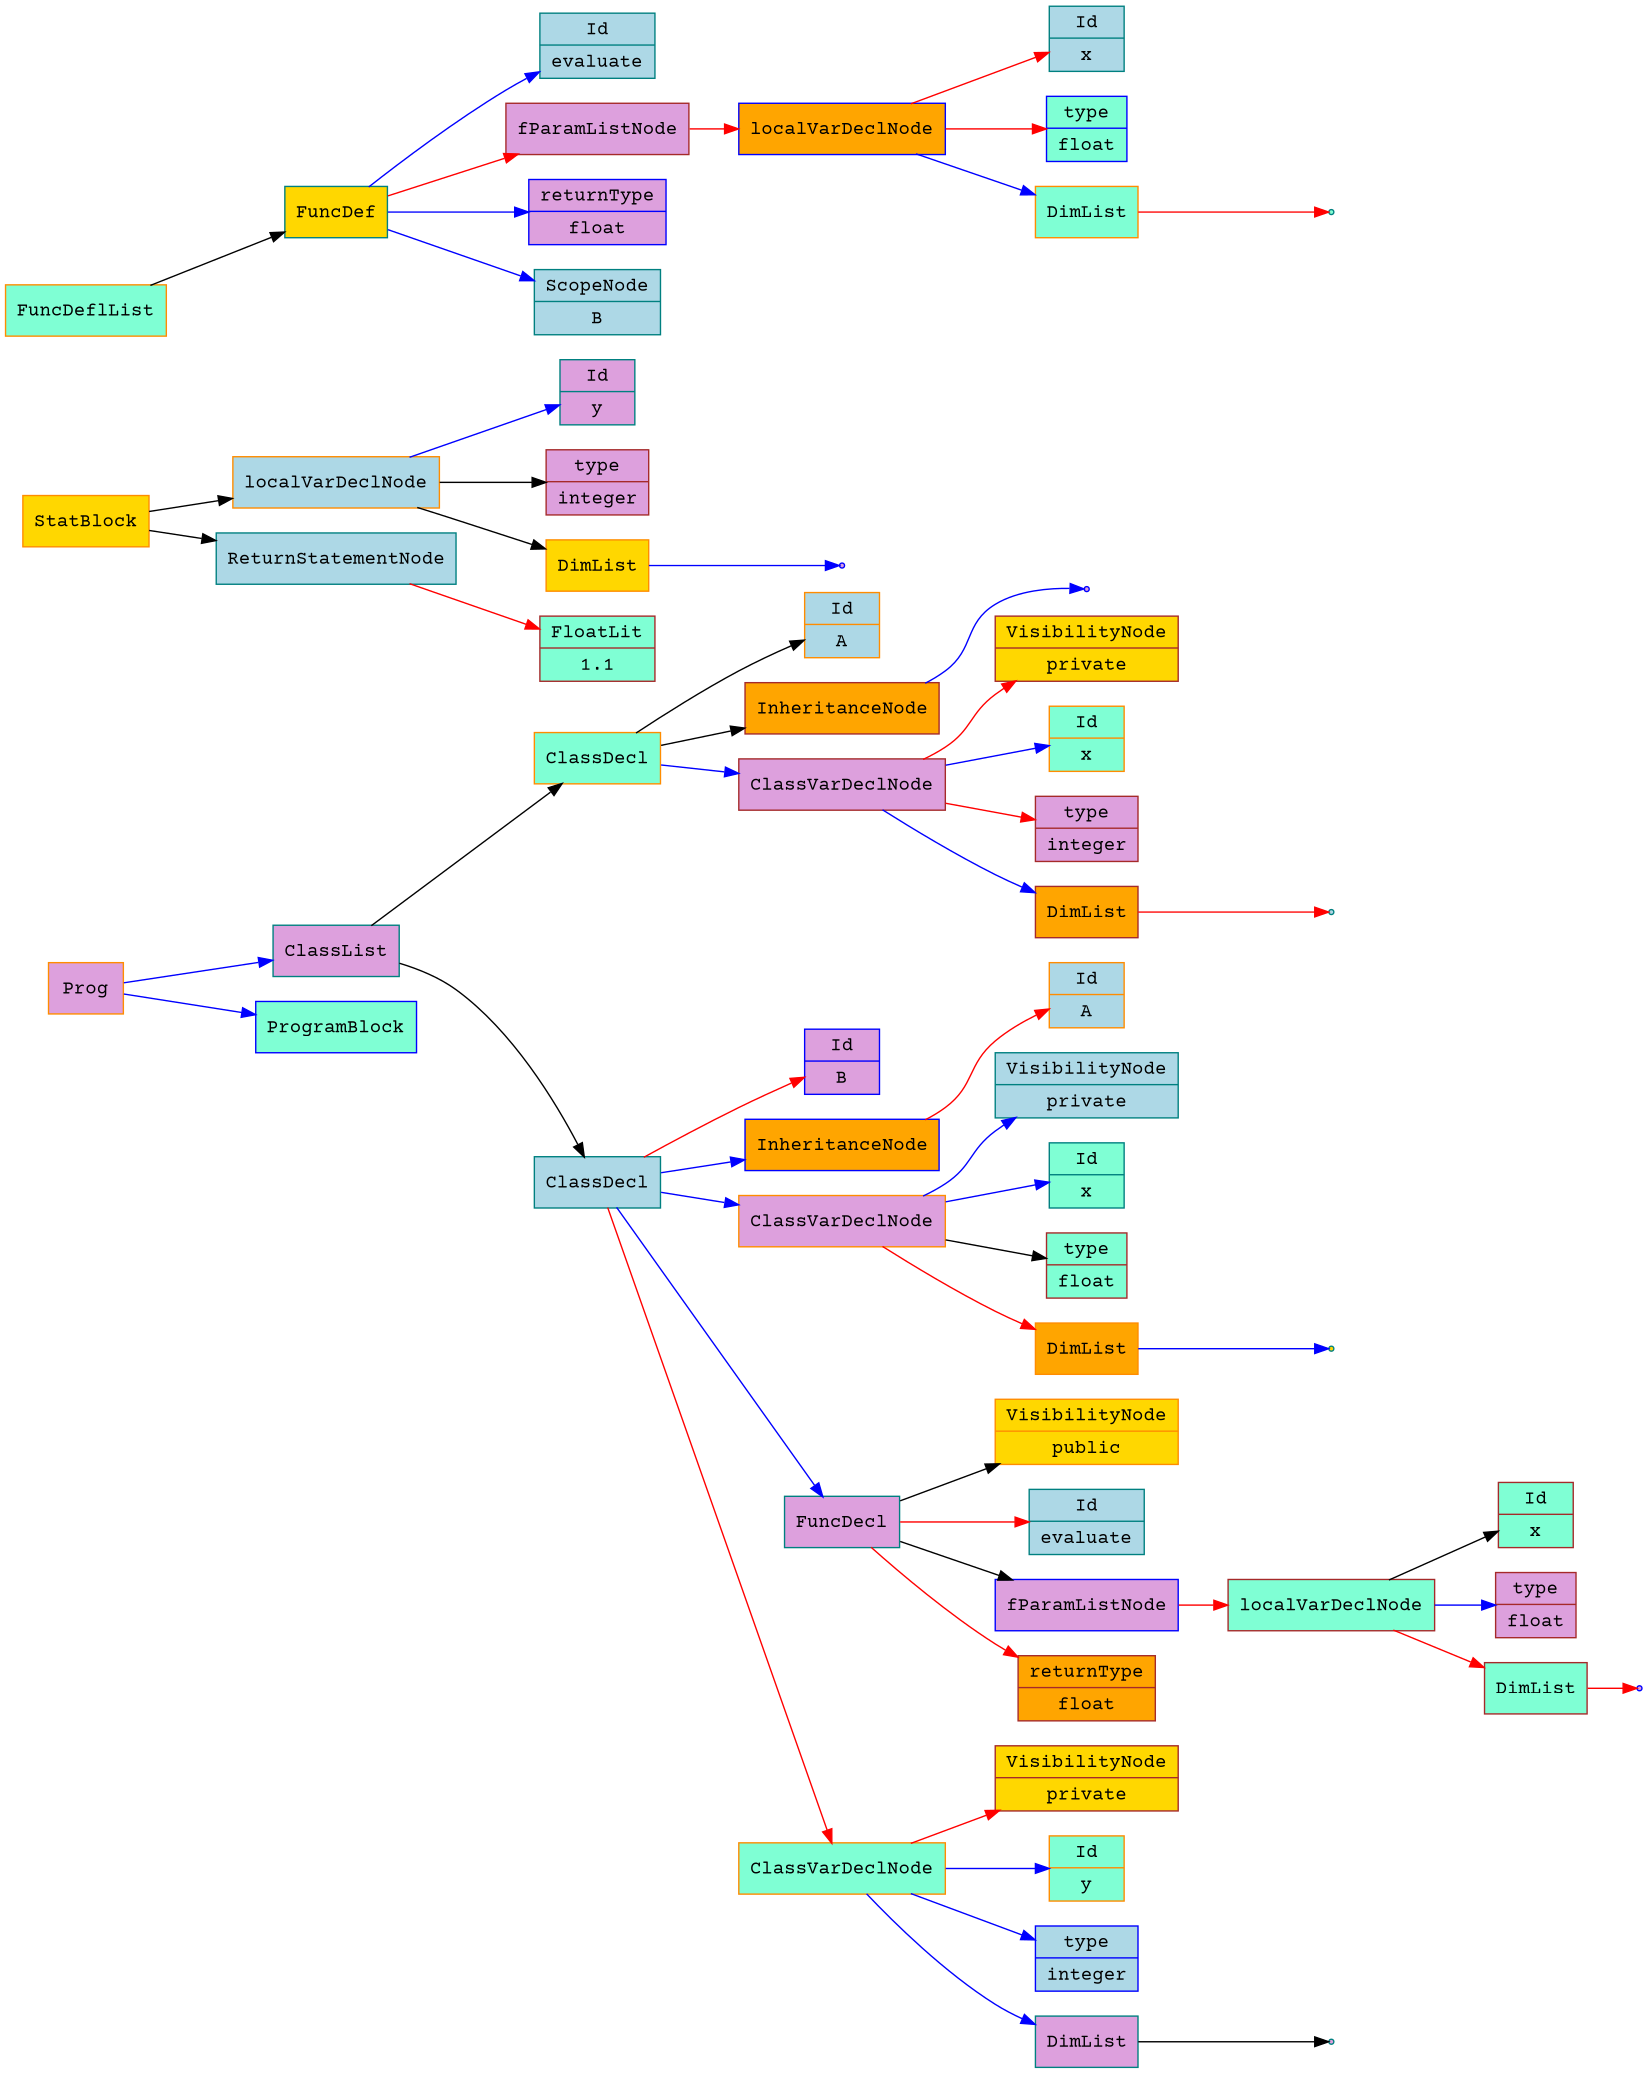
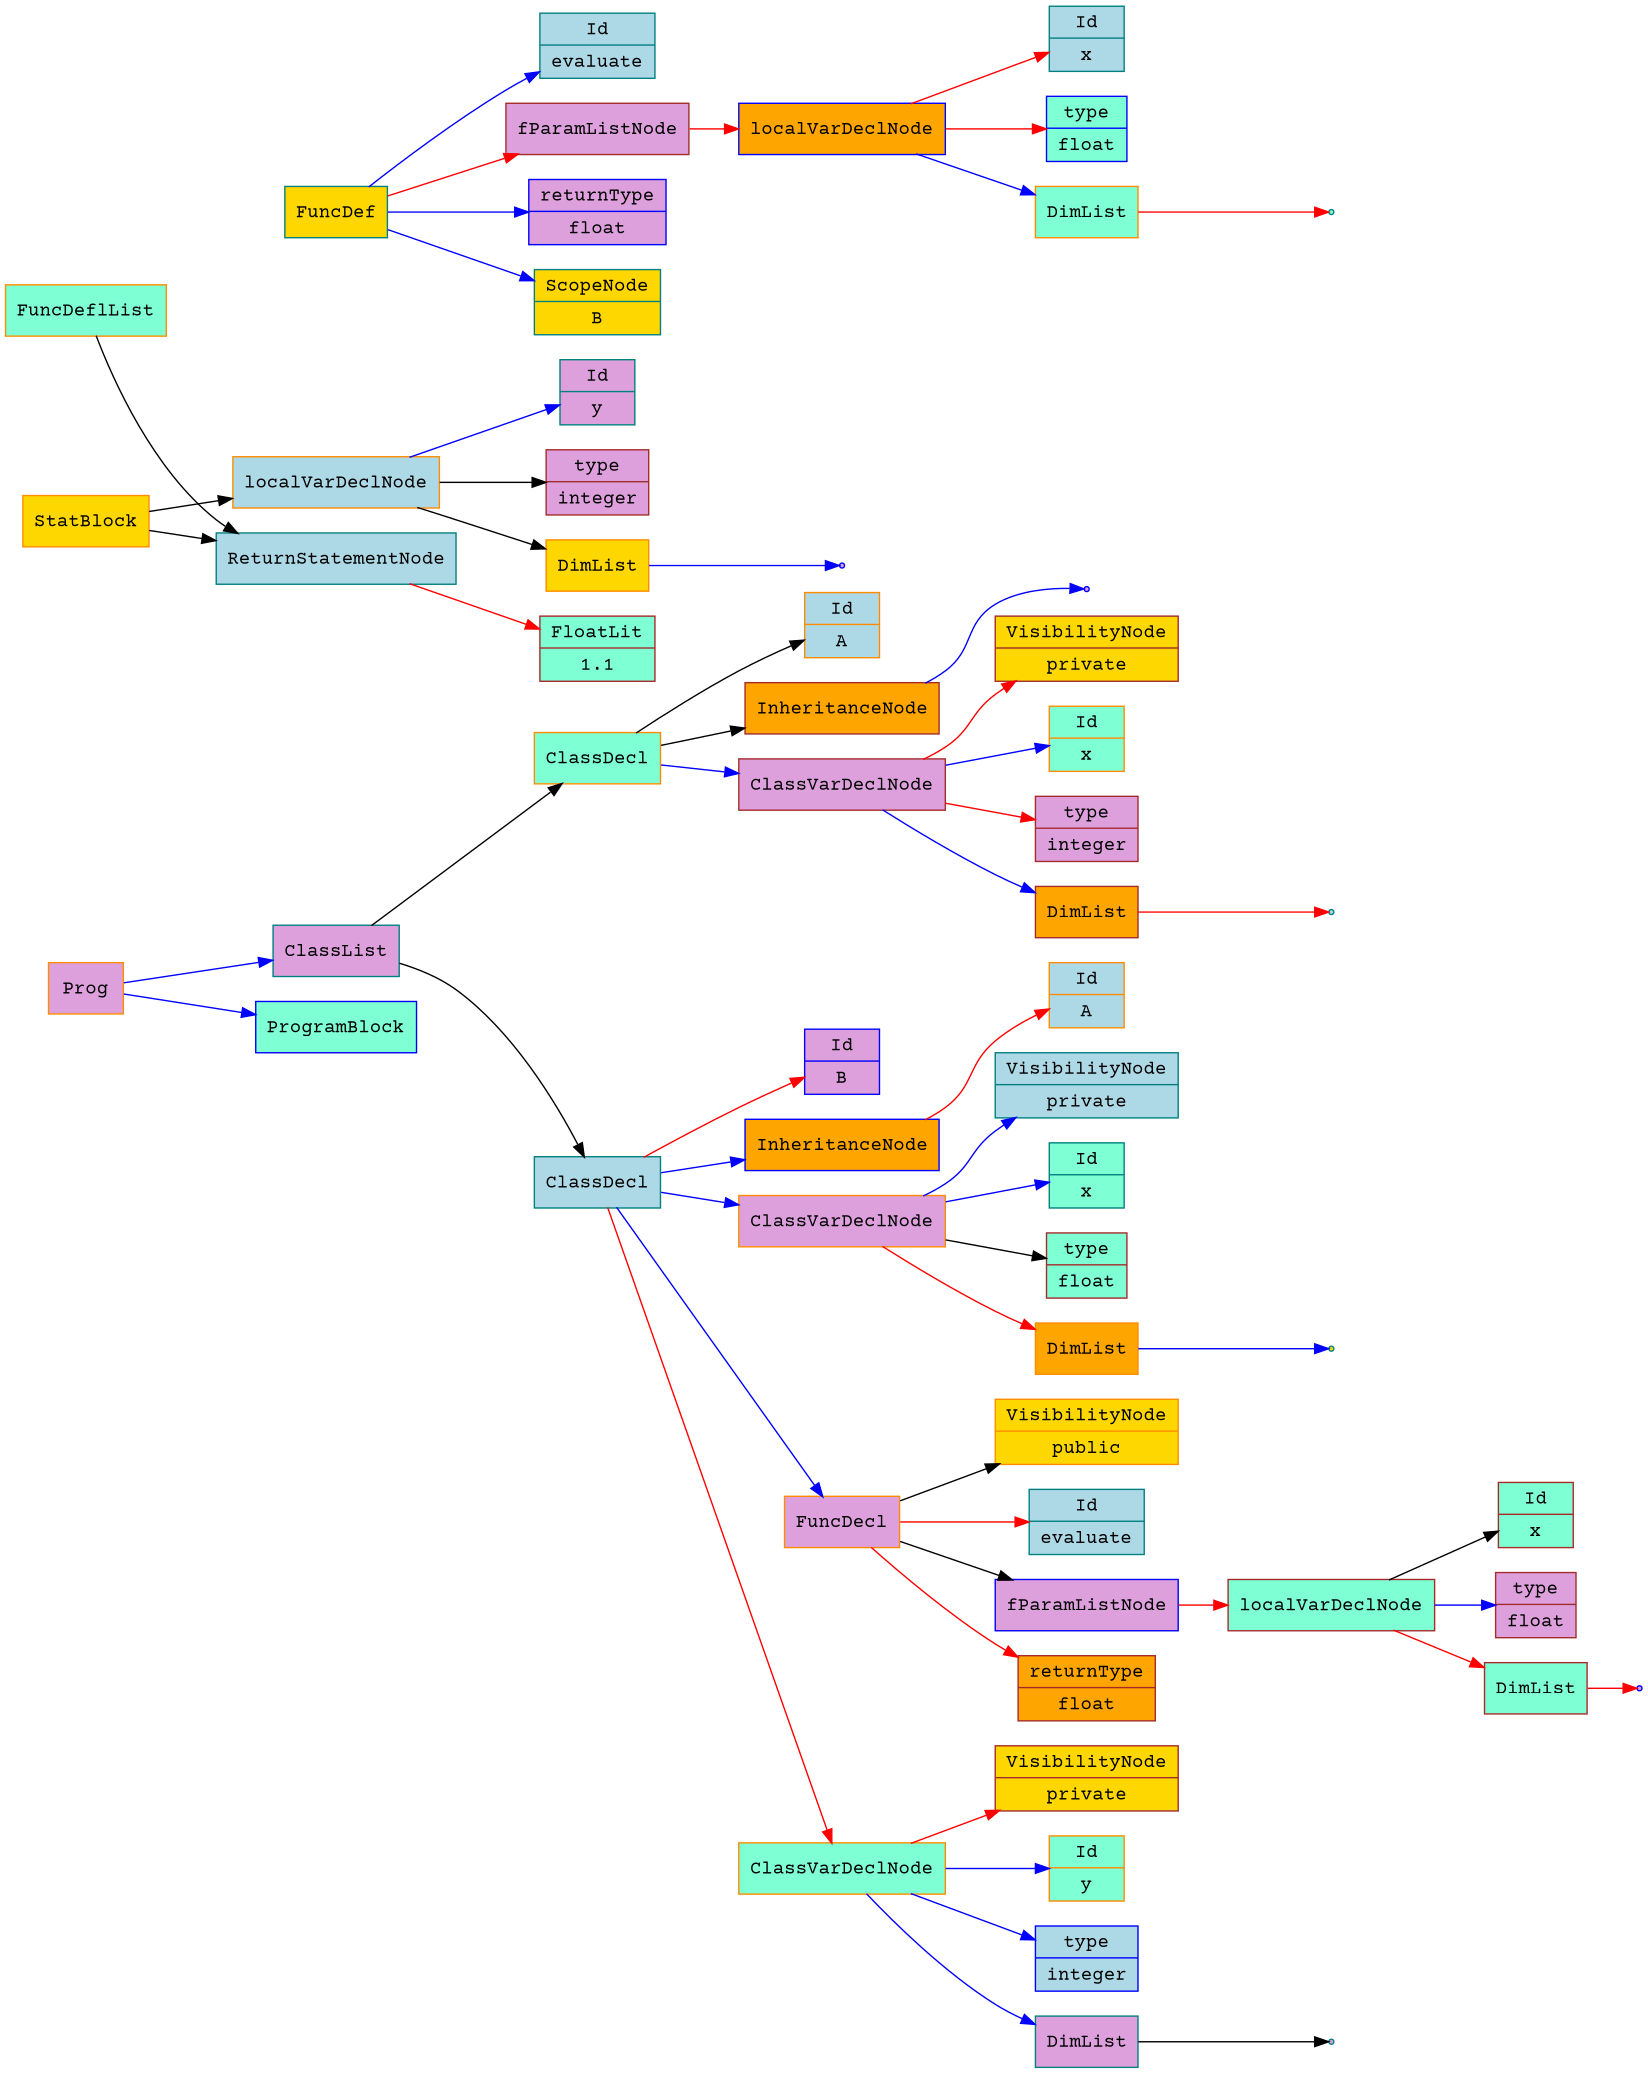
edge "FuncDeflList" -> "FuncDef": now "FuncDeflList" -> "ReturnStatementNode"
node "ScopeNode": fillcolor lightblue -> gold
node "FuncDecl": color teal -> darkorange
